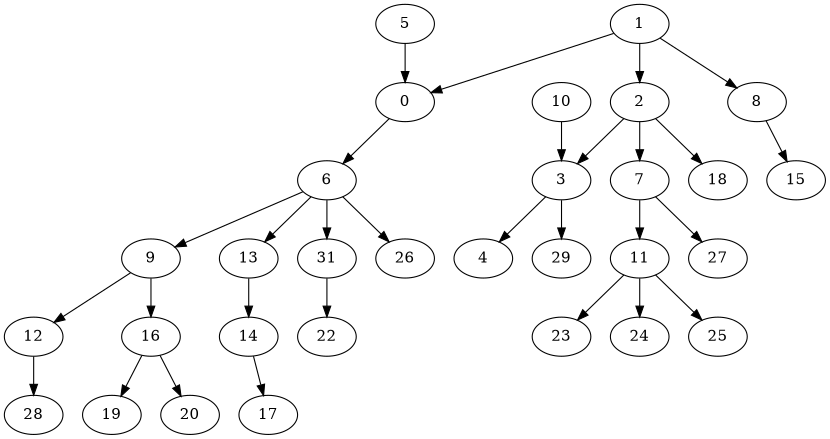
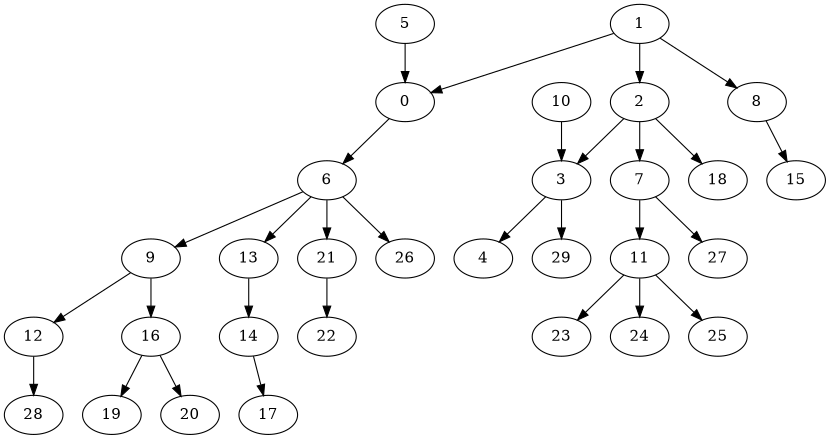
node "31": label "31" -> "21"
